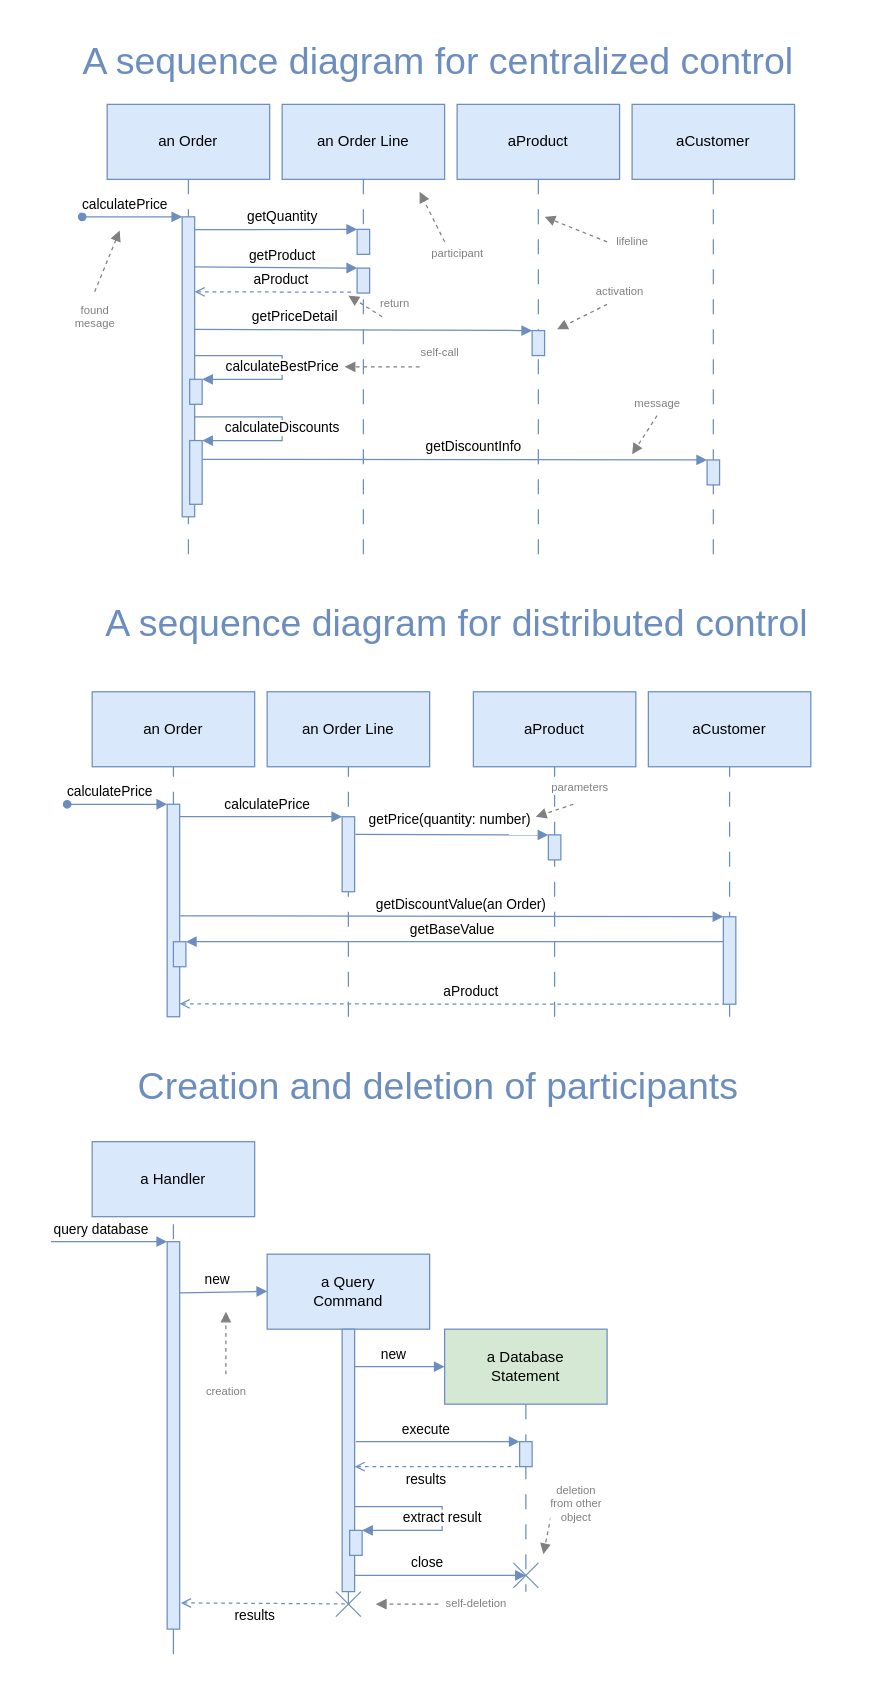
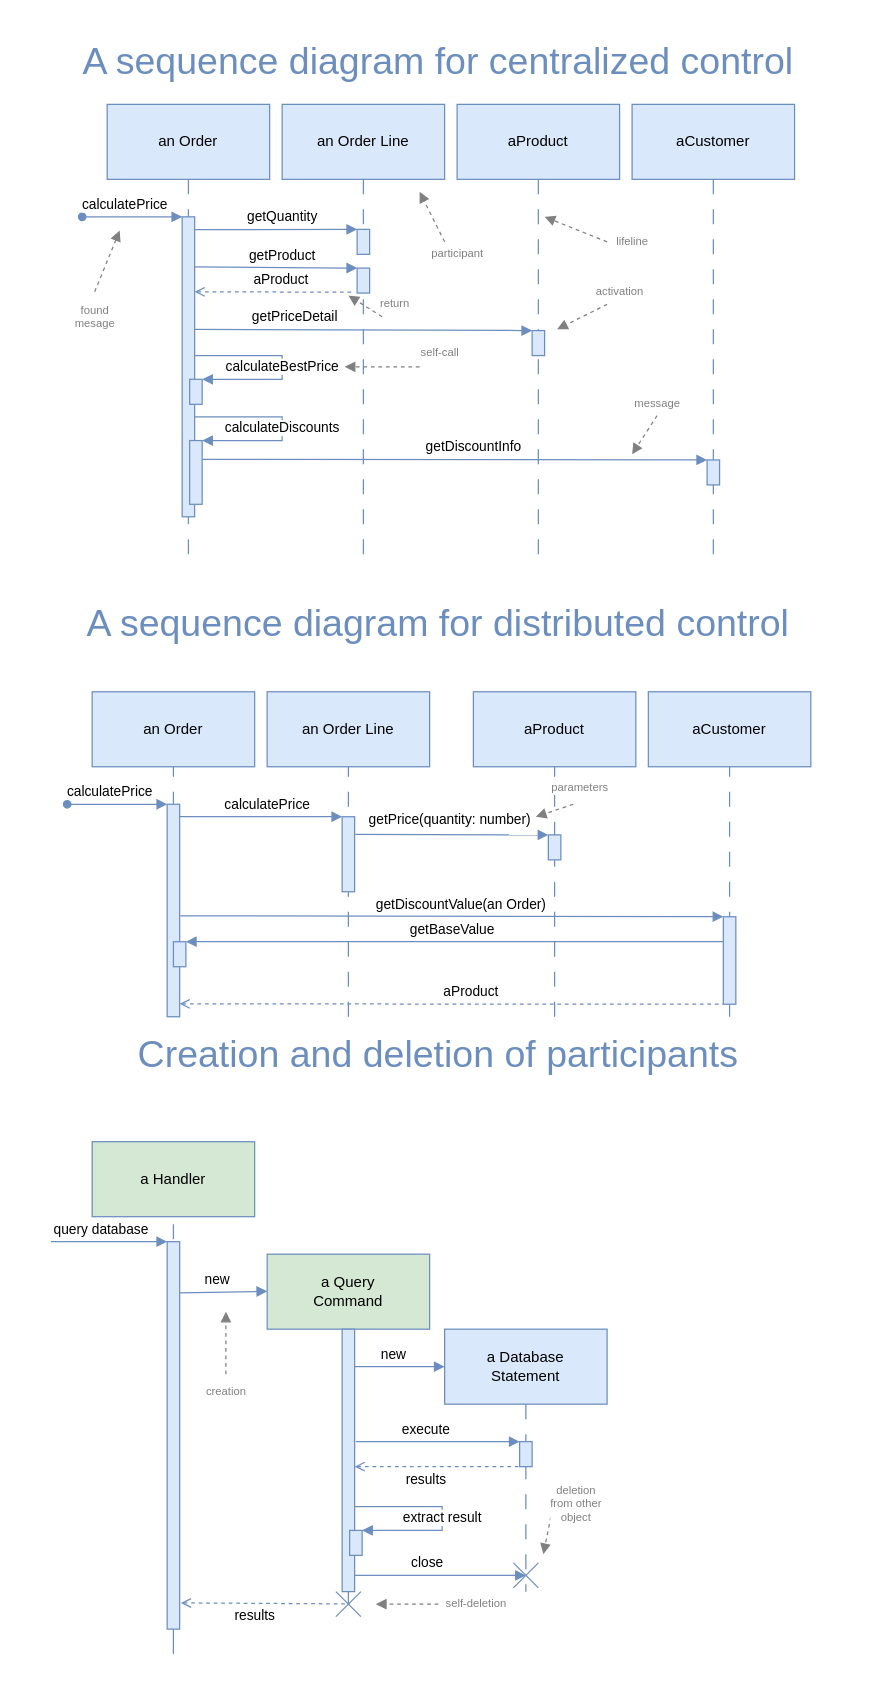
node "A sequence diagram for distributed control": moved (457, 623) -> (438, 623)
node "Creation and deletion of participants": moved (438, 1086) -> (438, 1054)
node "a Handler": fillcolor #dae8fc -> #d5e8d4
node "a Query Command": fillcolor #dae8fc -> #d5e8d4
node "a Database Statement": fillcolor #d5e8d4 -> #dae8fc
